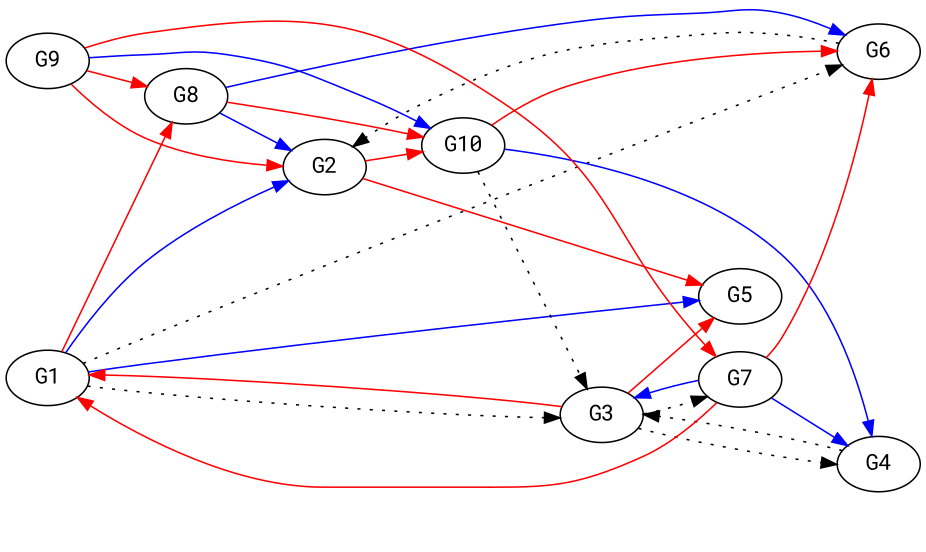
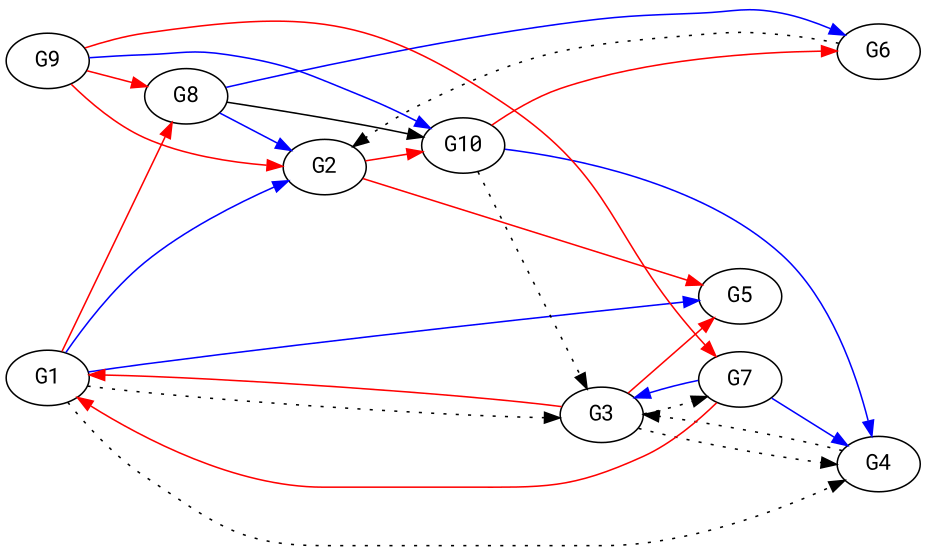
edge "G8" -> "G10": color red -> black
edge "G1" -> "G6": now "G1" -> "G4"
edge "G7" -> "G6": removed
